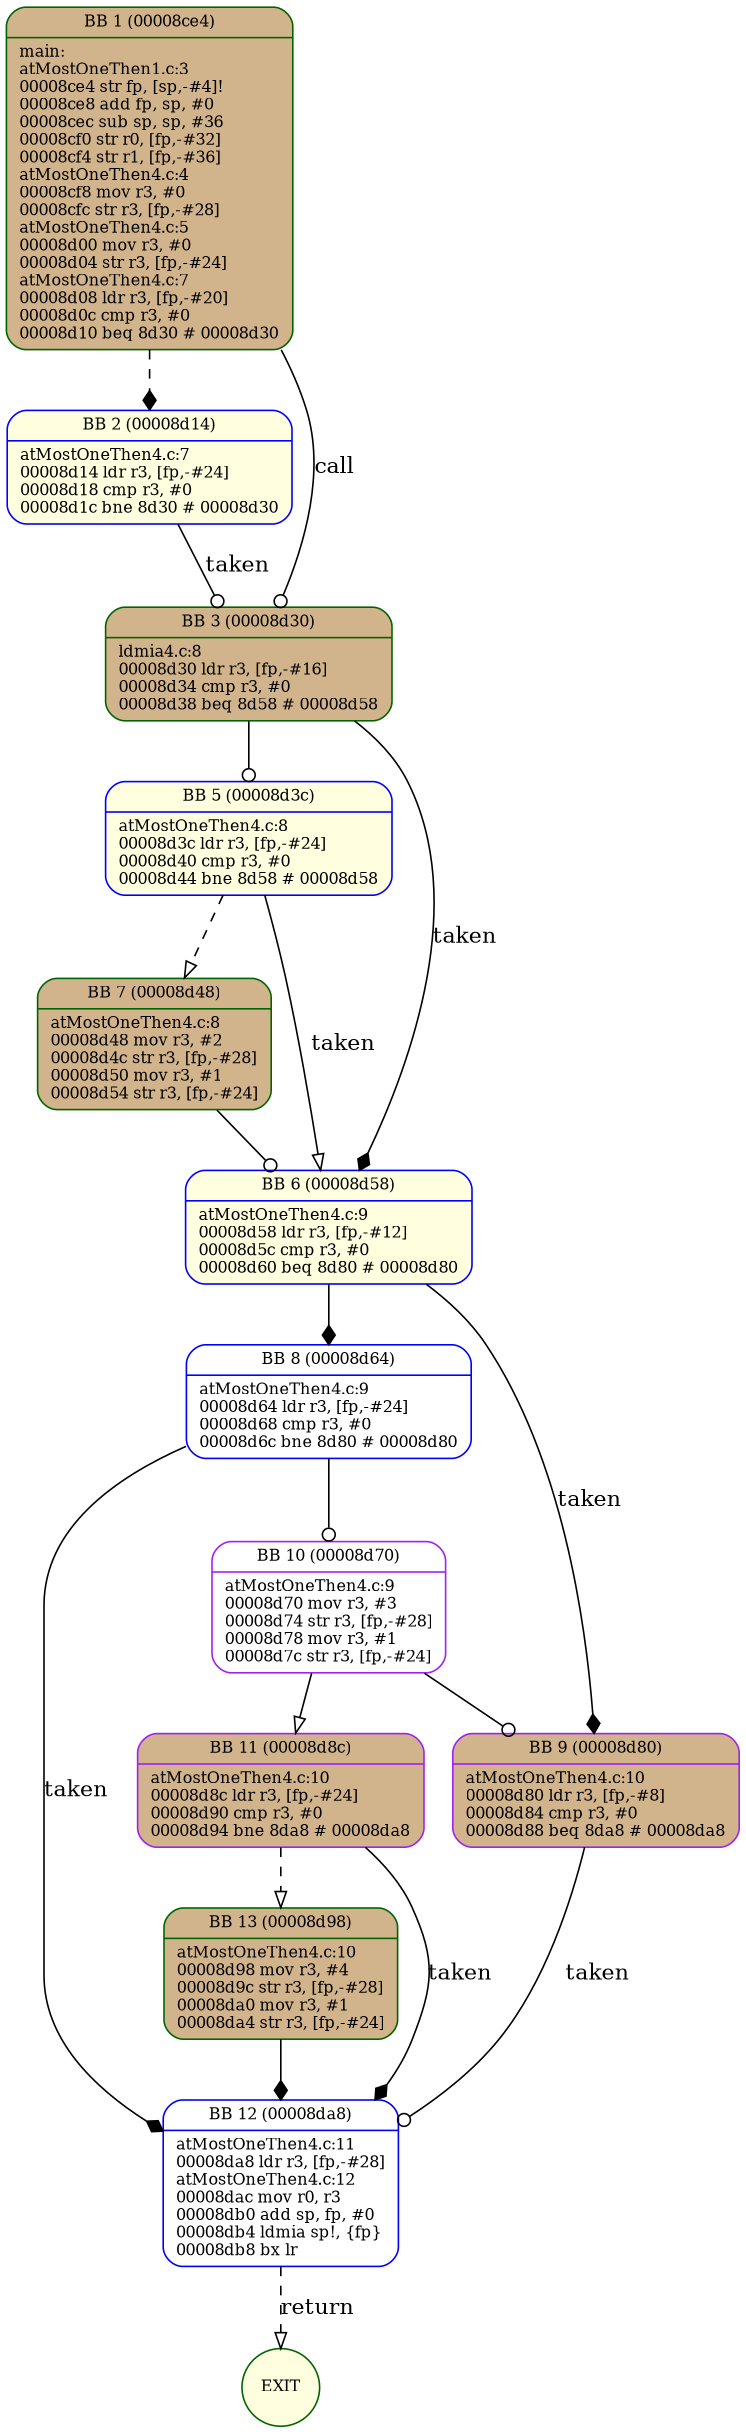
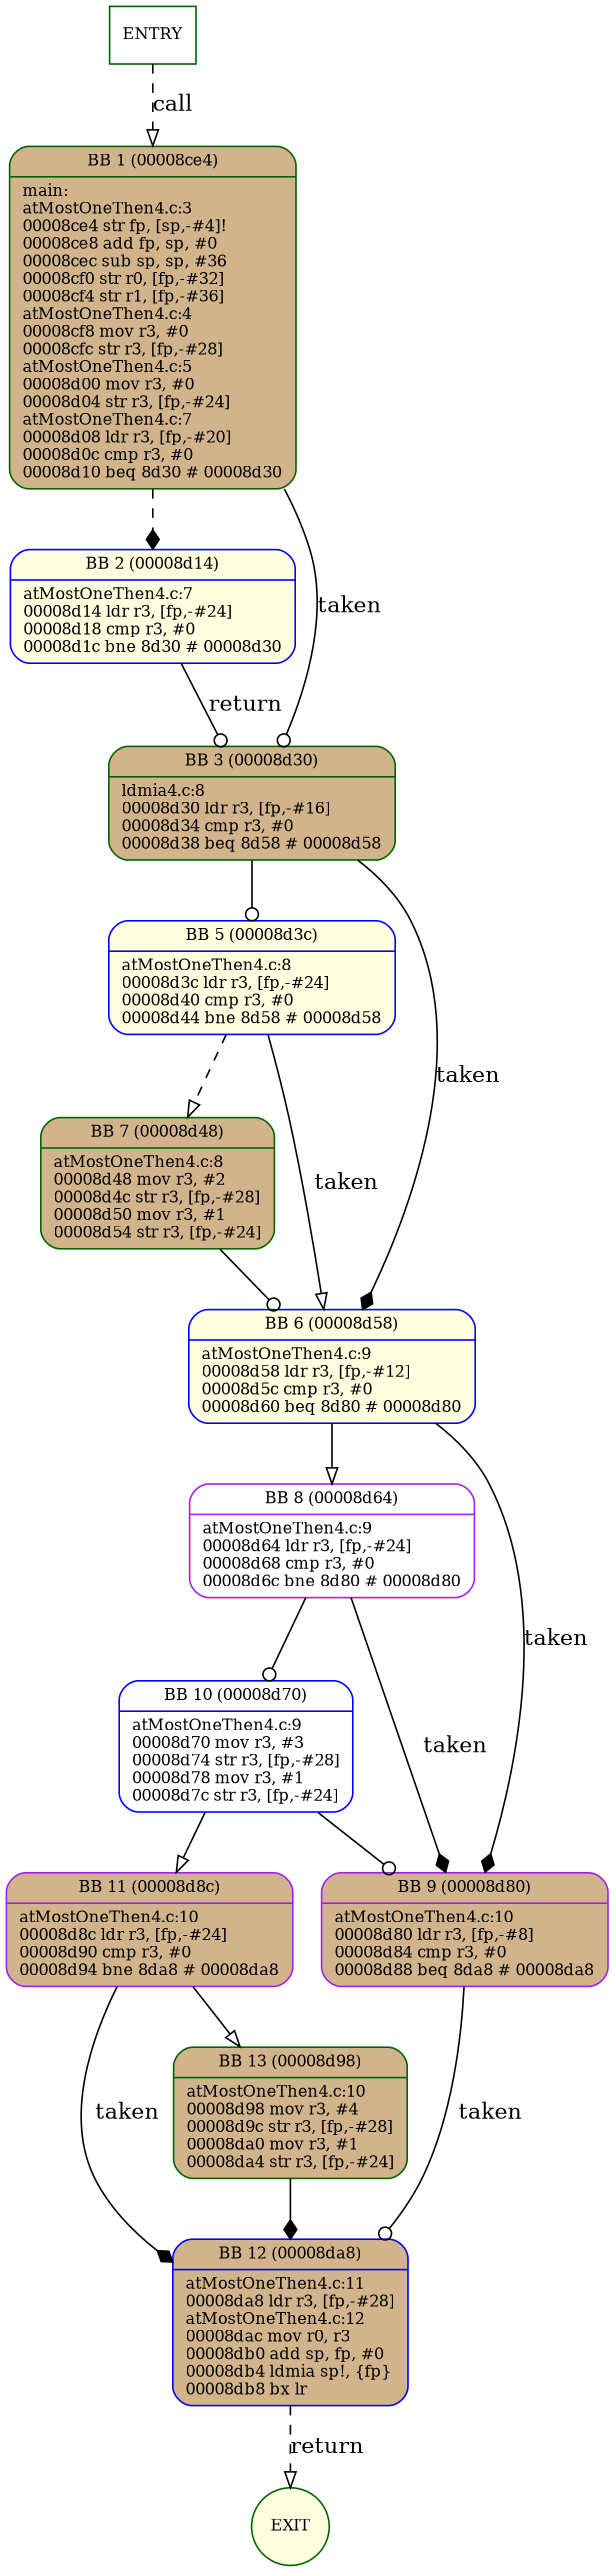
node "ENTRY": added
node "BB 1 (00008ce4)": text "atMostOneThen1.c:3" -> "atMostOneThen4.c:3"
edge "BB 1 (00008ce4)" -> "BB 3 (00008d30)": label "call" -> "taken"
edge "BB 2 (00008d14)" -> "BB 3 (00008d30)": label "taken" -> "return"
edge "BB 6 (00008d58)" -> "BB 8 (00008d64)": arrowhead diamond -> onormal
node "BB 8 (00008d64)": color blue -> purple
node "BB 10 (00008d70)": color purple -> blue
edge "BB 8 (00008d64)" -> "BB 12 (00008da8)": now "BB 8 (00008d64)" -> "BB 9 (00008d80)"
edge "BB 11 (00008d8c)" -> "BB 13 (00008d98)": style dashed -> solid
node "BB 12 (00008da8)": fillcolor white -> tan
